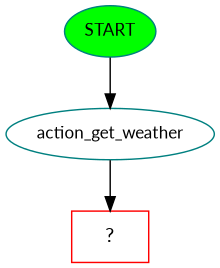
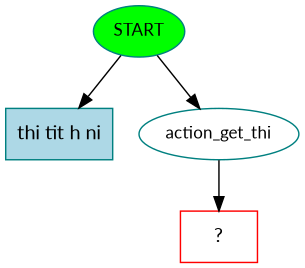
node "thi tit h ni": added
node "action_get_weather": label "action_get_weather" -> "action_get_thi"
